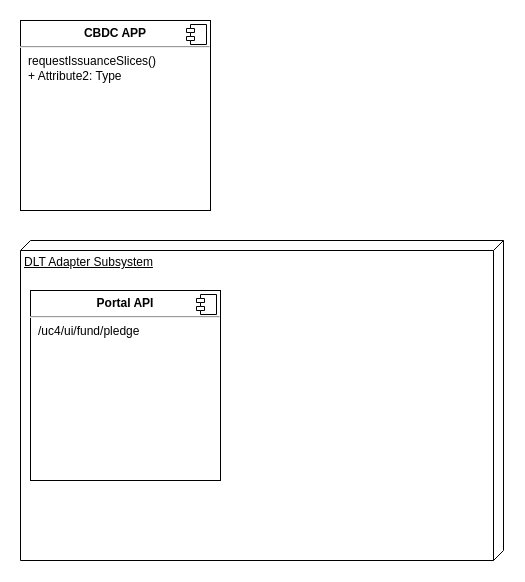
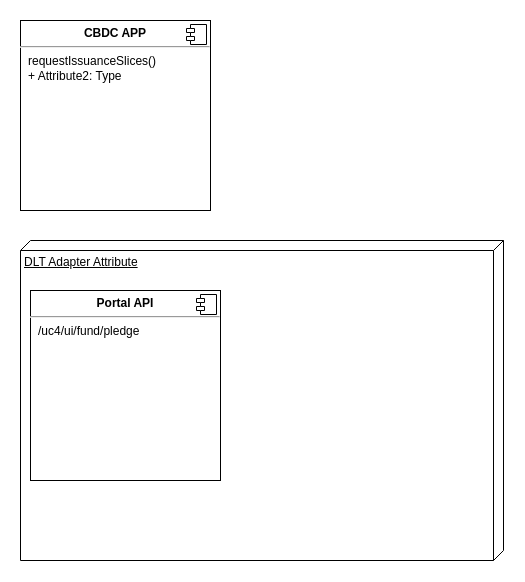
node "DLT Adapter Subsystem": label "DLT Adapter Subsystem" -> "DLT Adapter Attribute"
